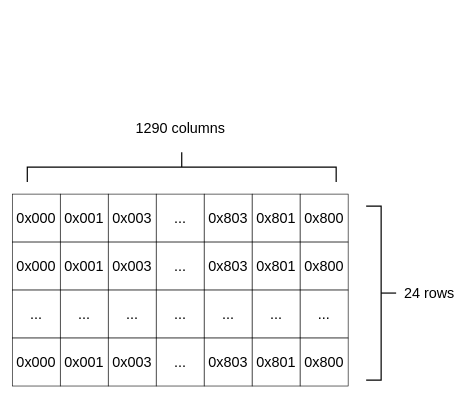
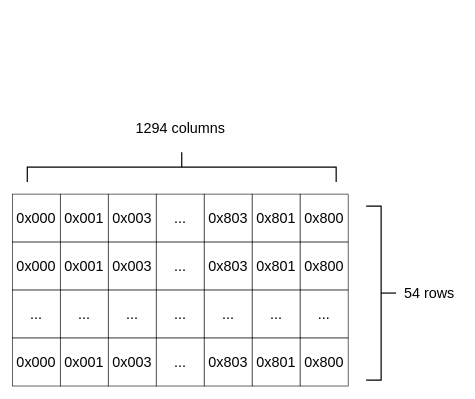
node "1290 columns": label "1290 columns" -> "1294 columns"
node "24 rows": label "24 rows" -> "54 rows"
